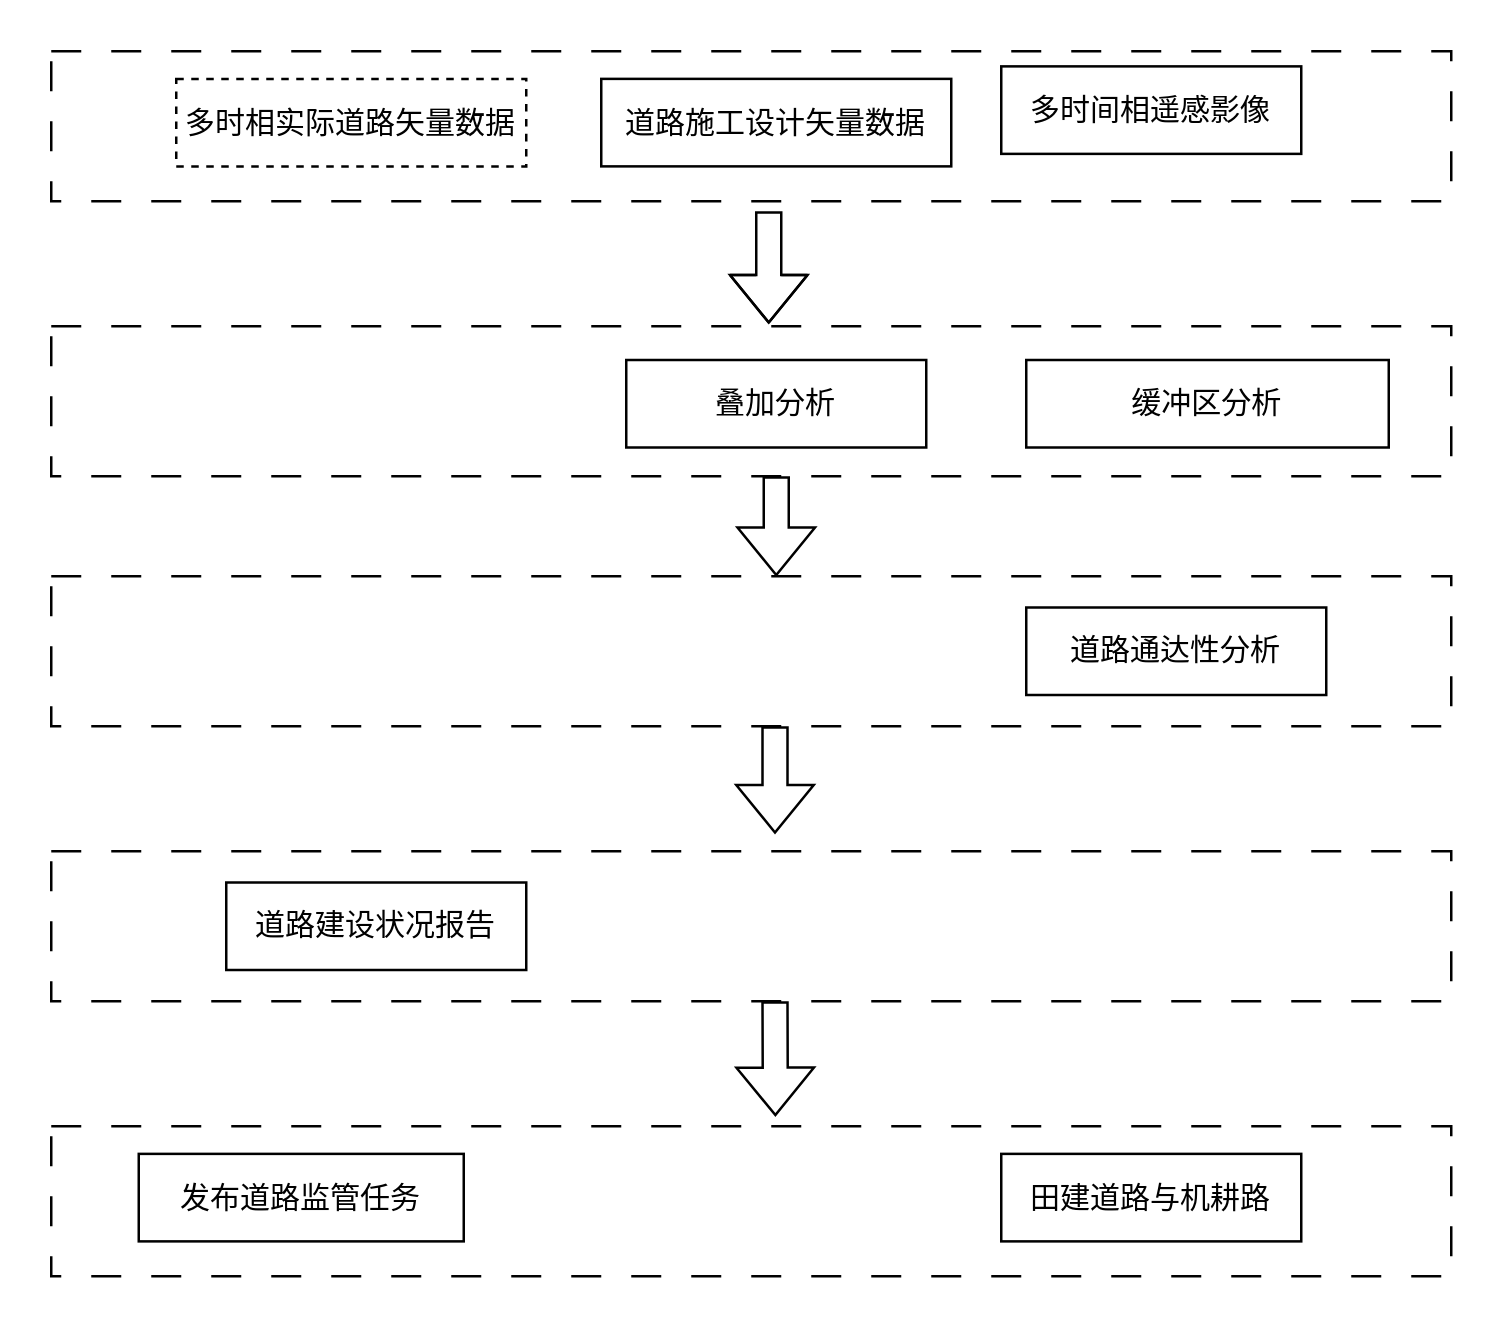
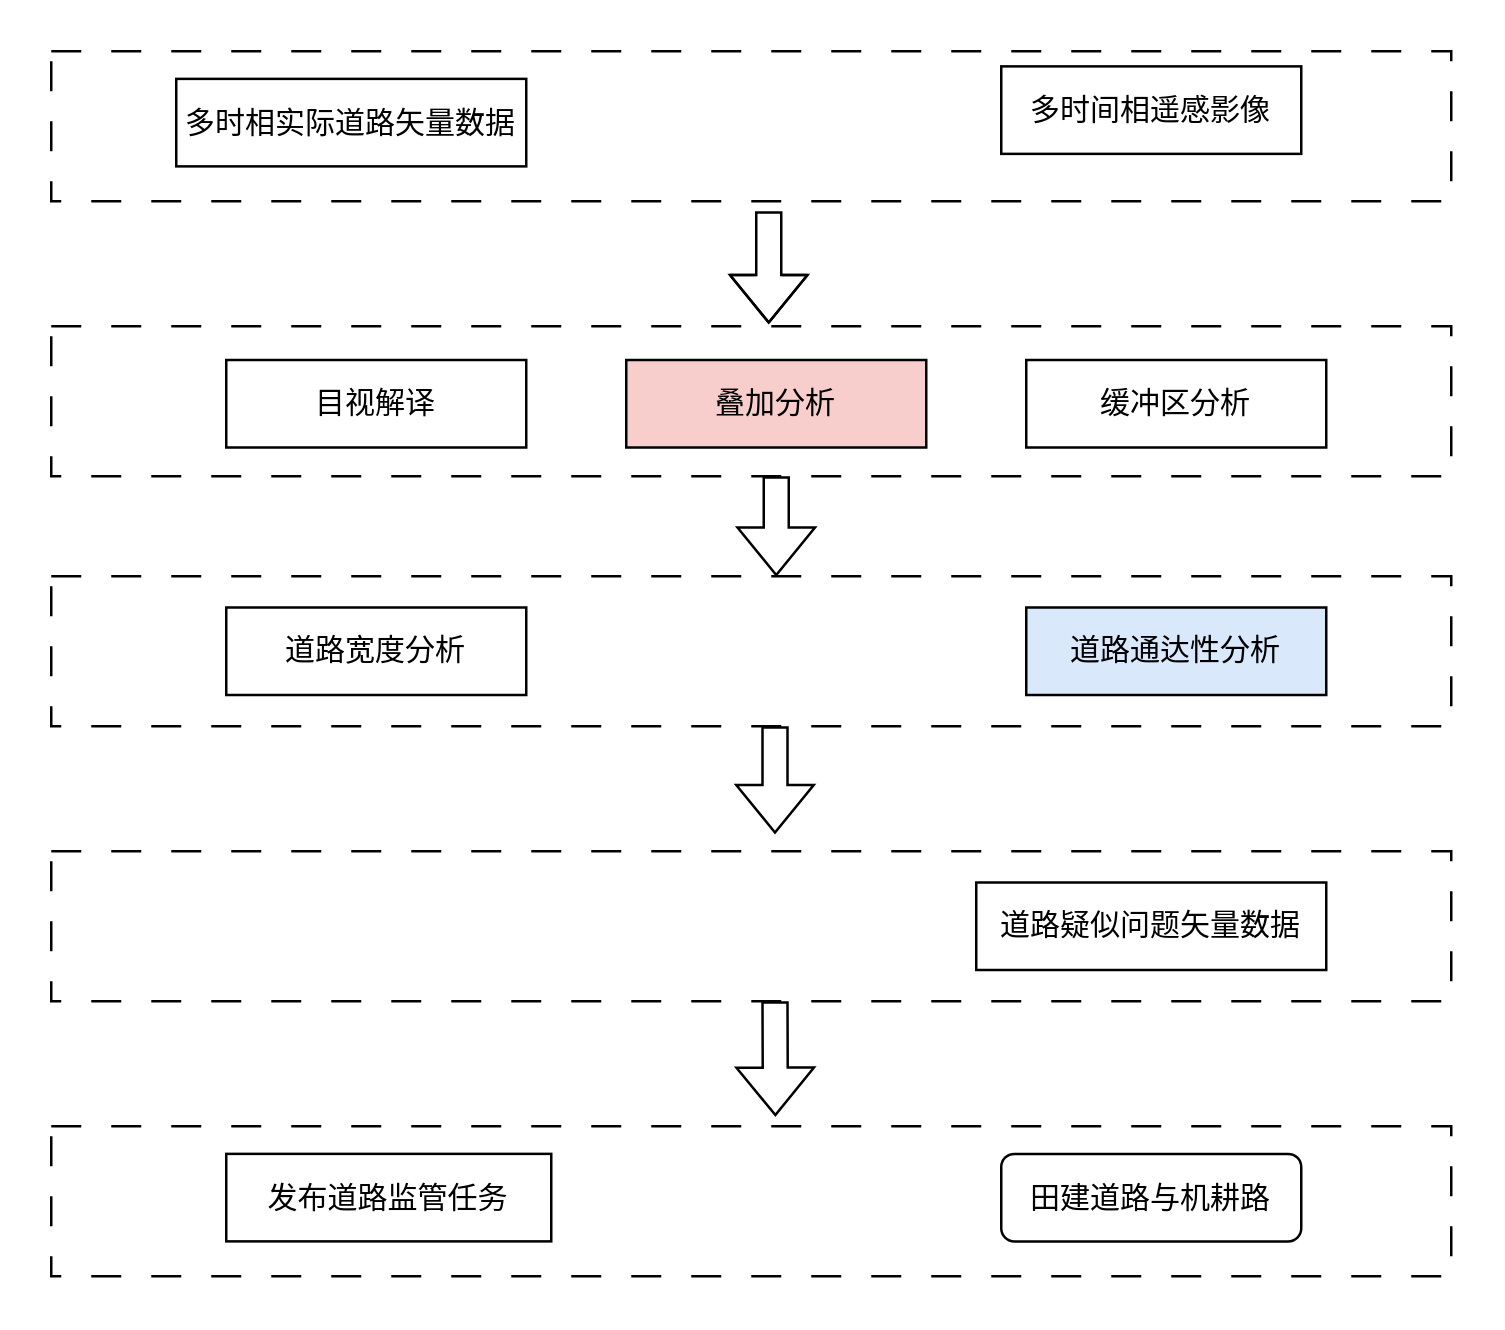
node "多时相实际道路矢量数据": style dashed -> solid
node "道路施工设计矢量数据": removed
node "目视解译": added
node "叠加分析": fillcolor #ffffff -> #f8cecc
node "缓冲区分析": size 363x88 -> 300x88
node "道路宽度分析": added
node "道路通达性分析": fillcolor #ffffff -> #dae8fc
node "道路建设状况报告": removed
node "道路疑似问题矢量数据": added
node "发布道路监管任务": moved (301, 1198) -> (389, 1198)
node "田建道路与机耕路": shape rectangle -> rounded rectangle
